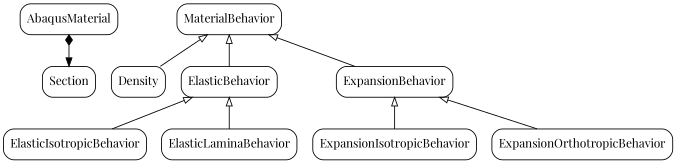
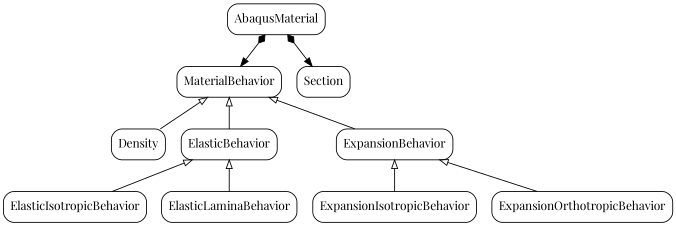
edge "AbaqusMaterial" -- "MaterialBehavior": added
